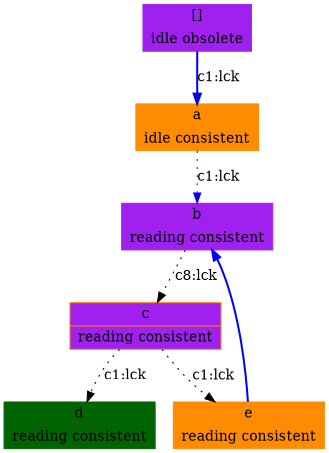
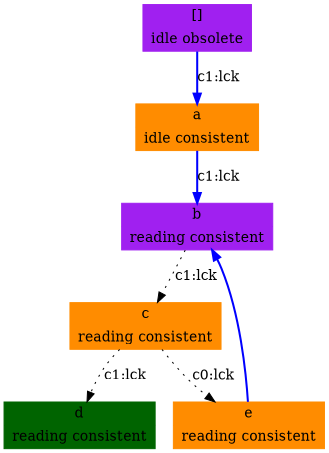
edge "a" -> "b": style dotted -> bold
edge "b" -> "c": label "c8:lck" -> "c1:lck"
node "c": fillcolor purple -> darkorange
edge "c" -> "e": label "c1:lck" -> "c0:lck"
